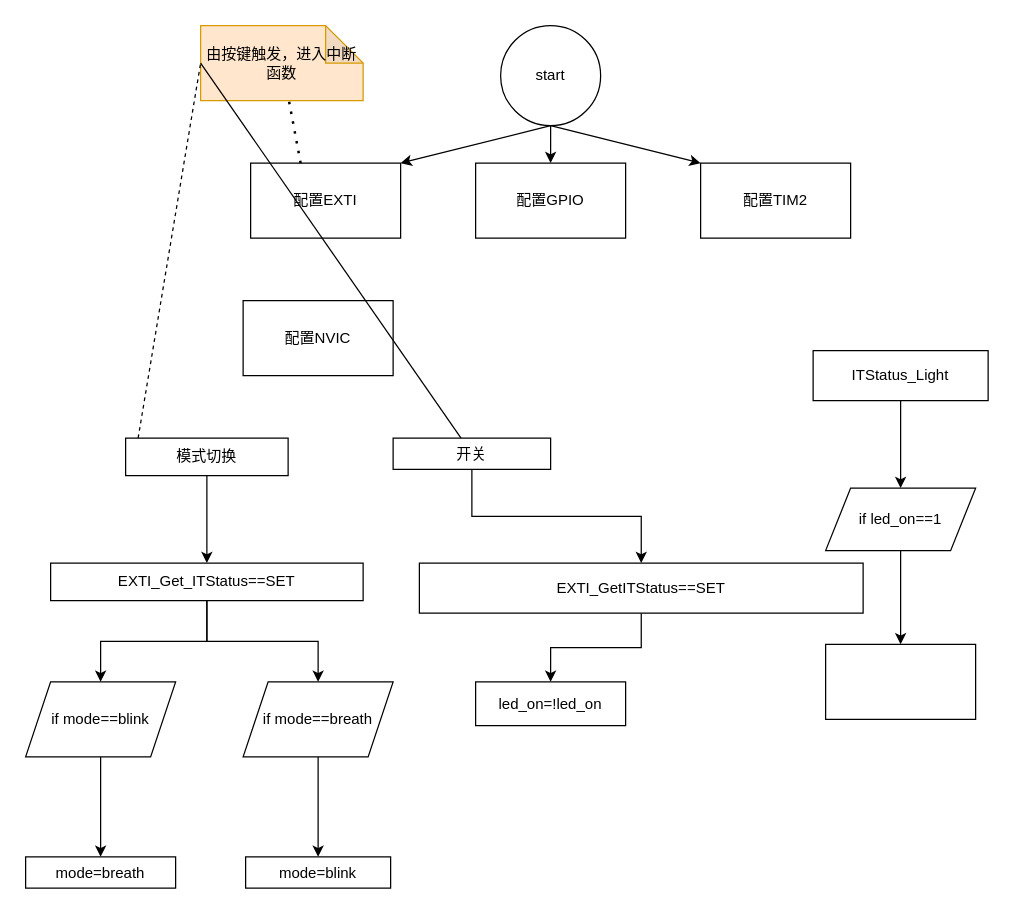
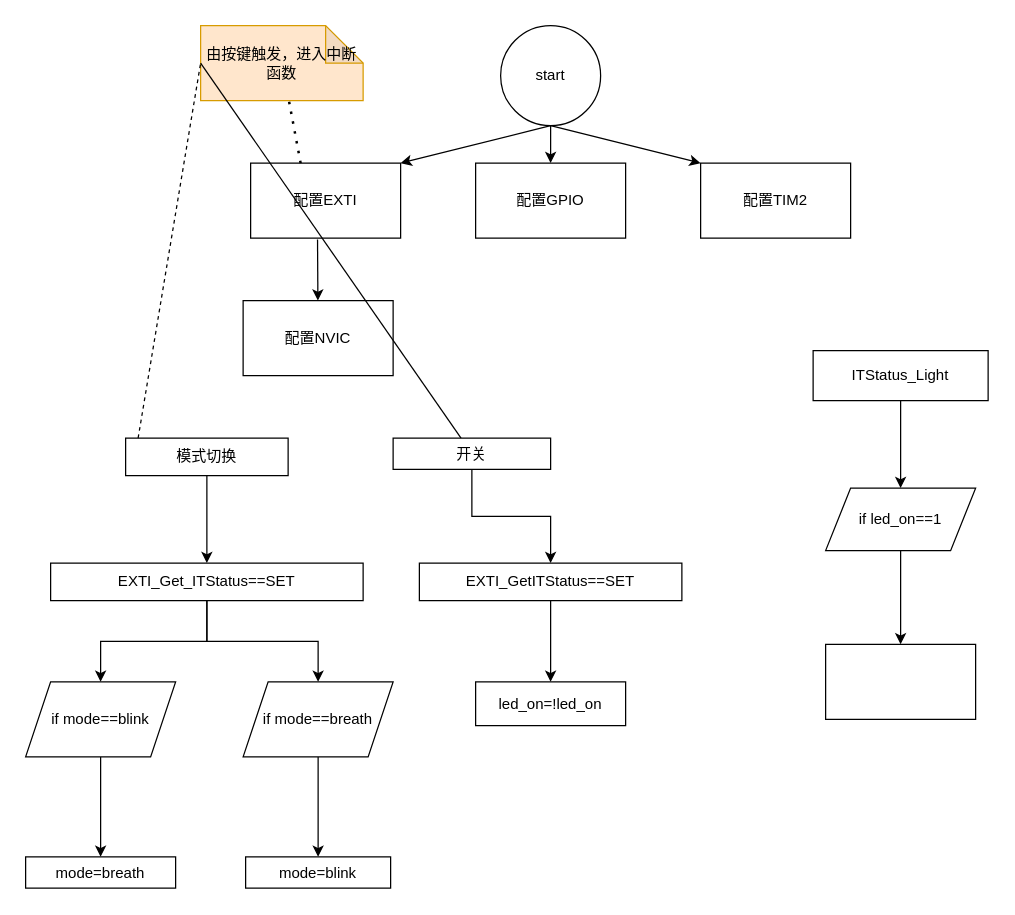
edge "配置EXTI" -> "配置NVIC": added
node "EXTI_GetITStatus==SET": size 444x50 -> 263x38
